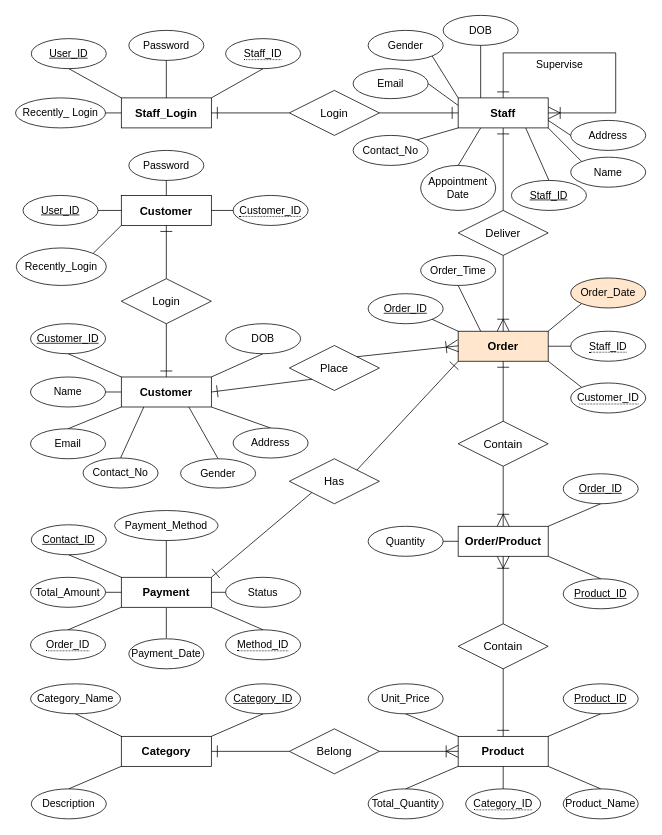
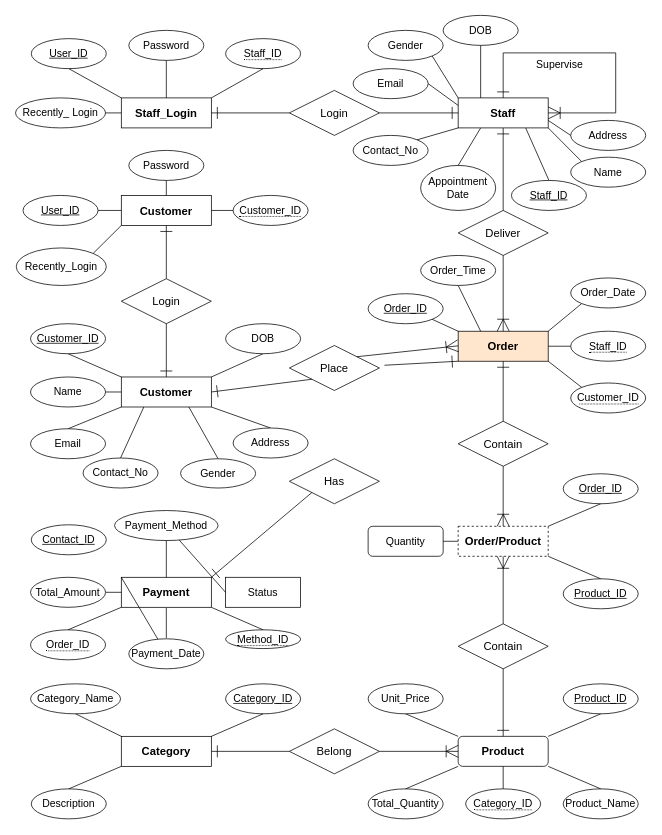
node "Order_Date": fillcolor #ffe6cc -> #ffffff
edge "Has" -> "Order": now "Place" -> "Order"
node "Quantity": shape ellipse -> rounded rectangle
node "Order/Product": style solid -> dashed
edge "Contact_ID" -- "Payment": now "Payment_Date" -- "Payment"
edge "Payment" -- "Status": now "Payment_Method" -- "Status"
node "Status": shape ellipse -> rectangle
node "Method_ID": size 75x30 -> 75x19
node "Product": shape rectangle -> rounded rectangle
